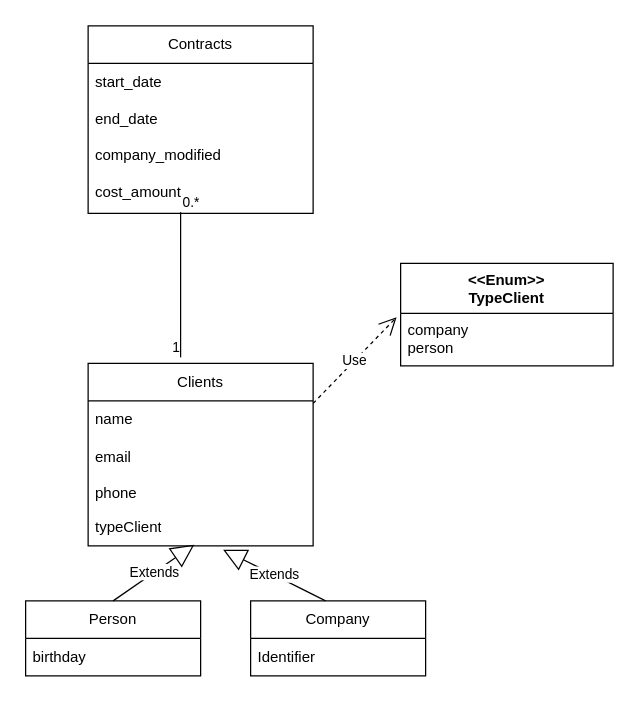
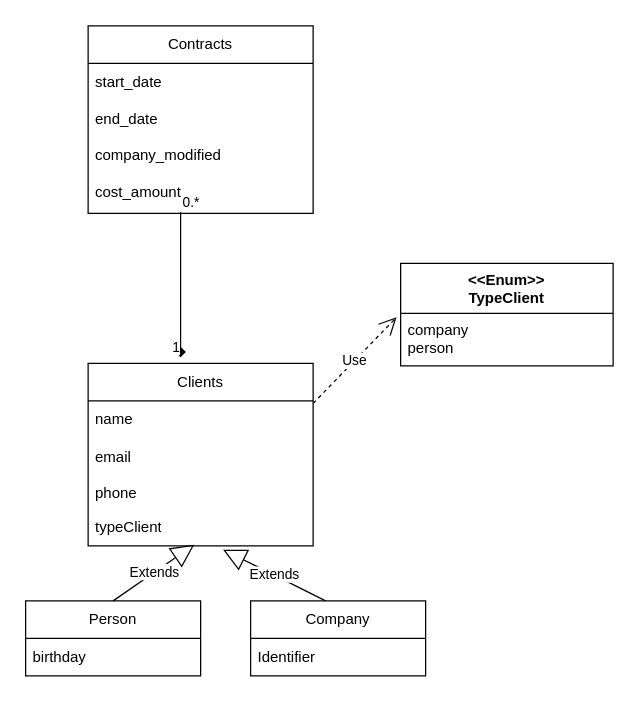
edge "cost_amount" -- "Clients": arrowhead none -> diamond
